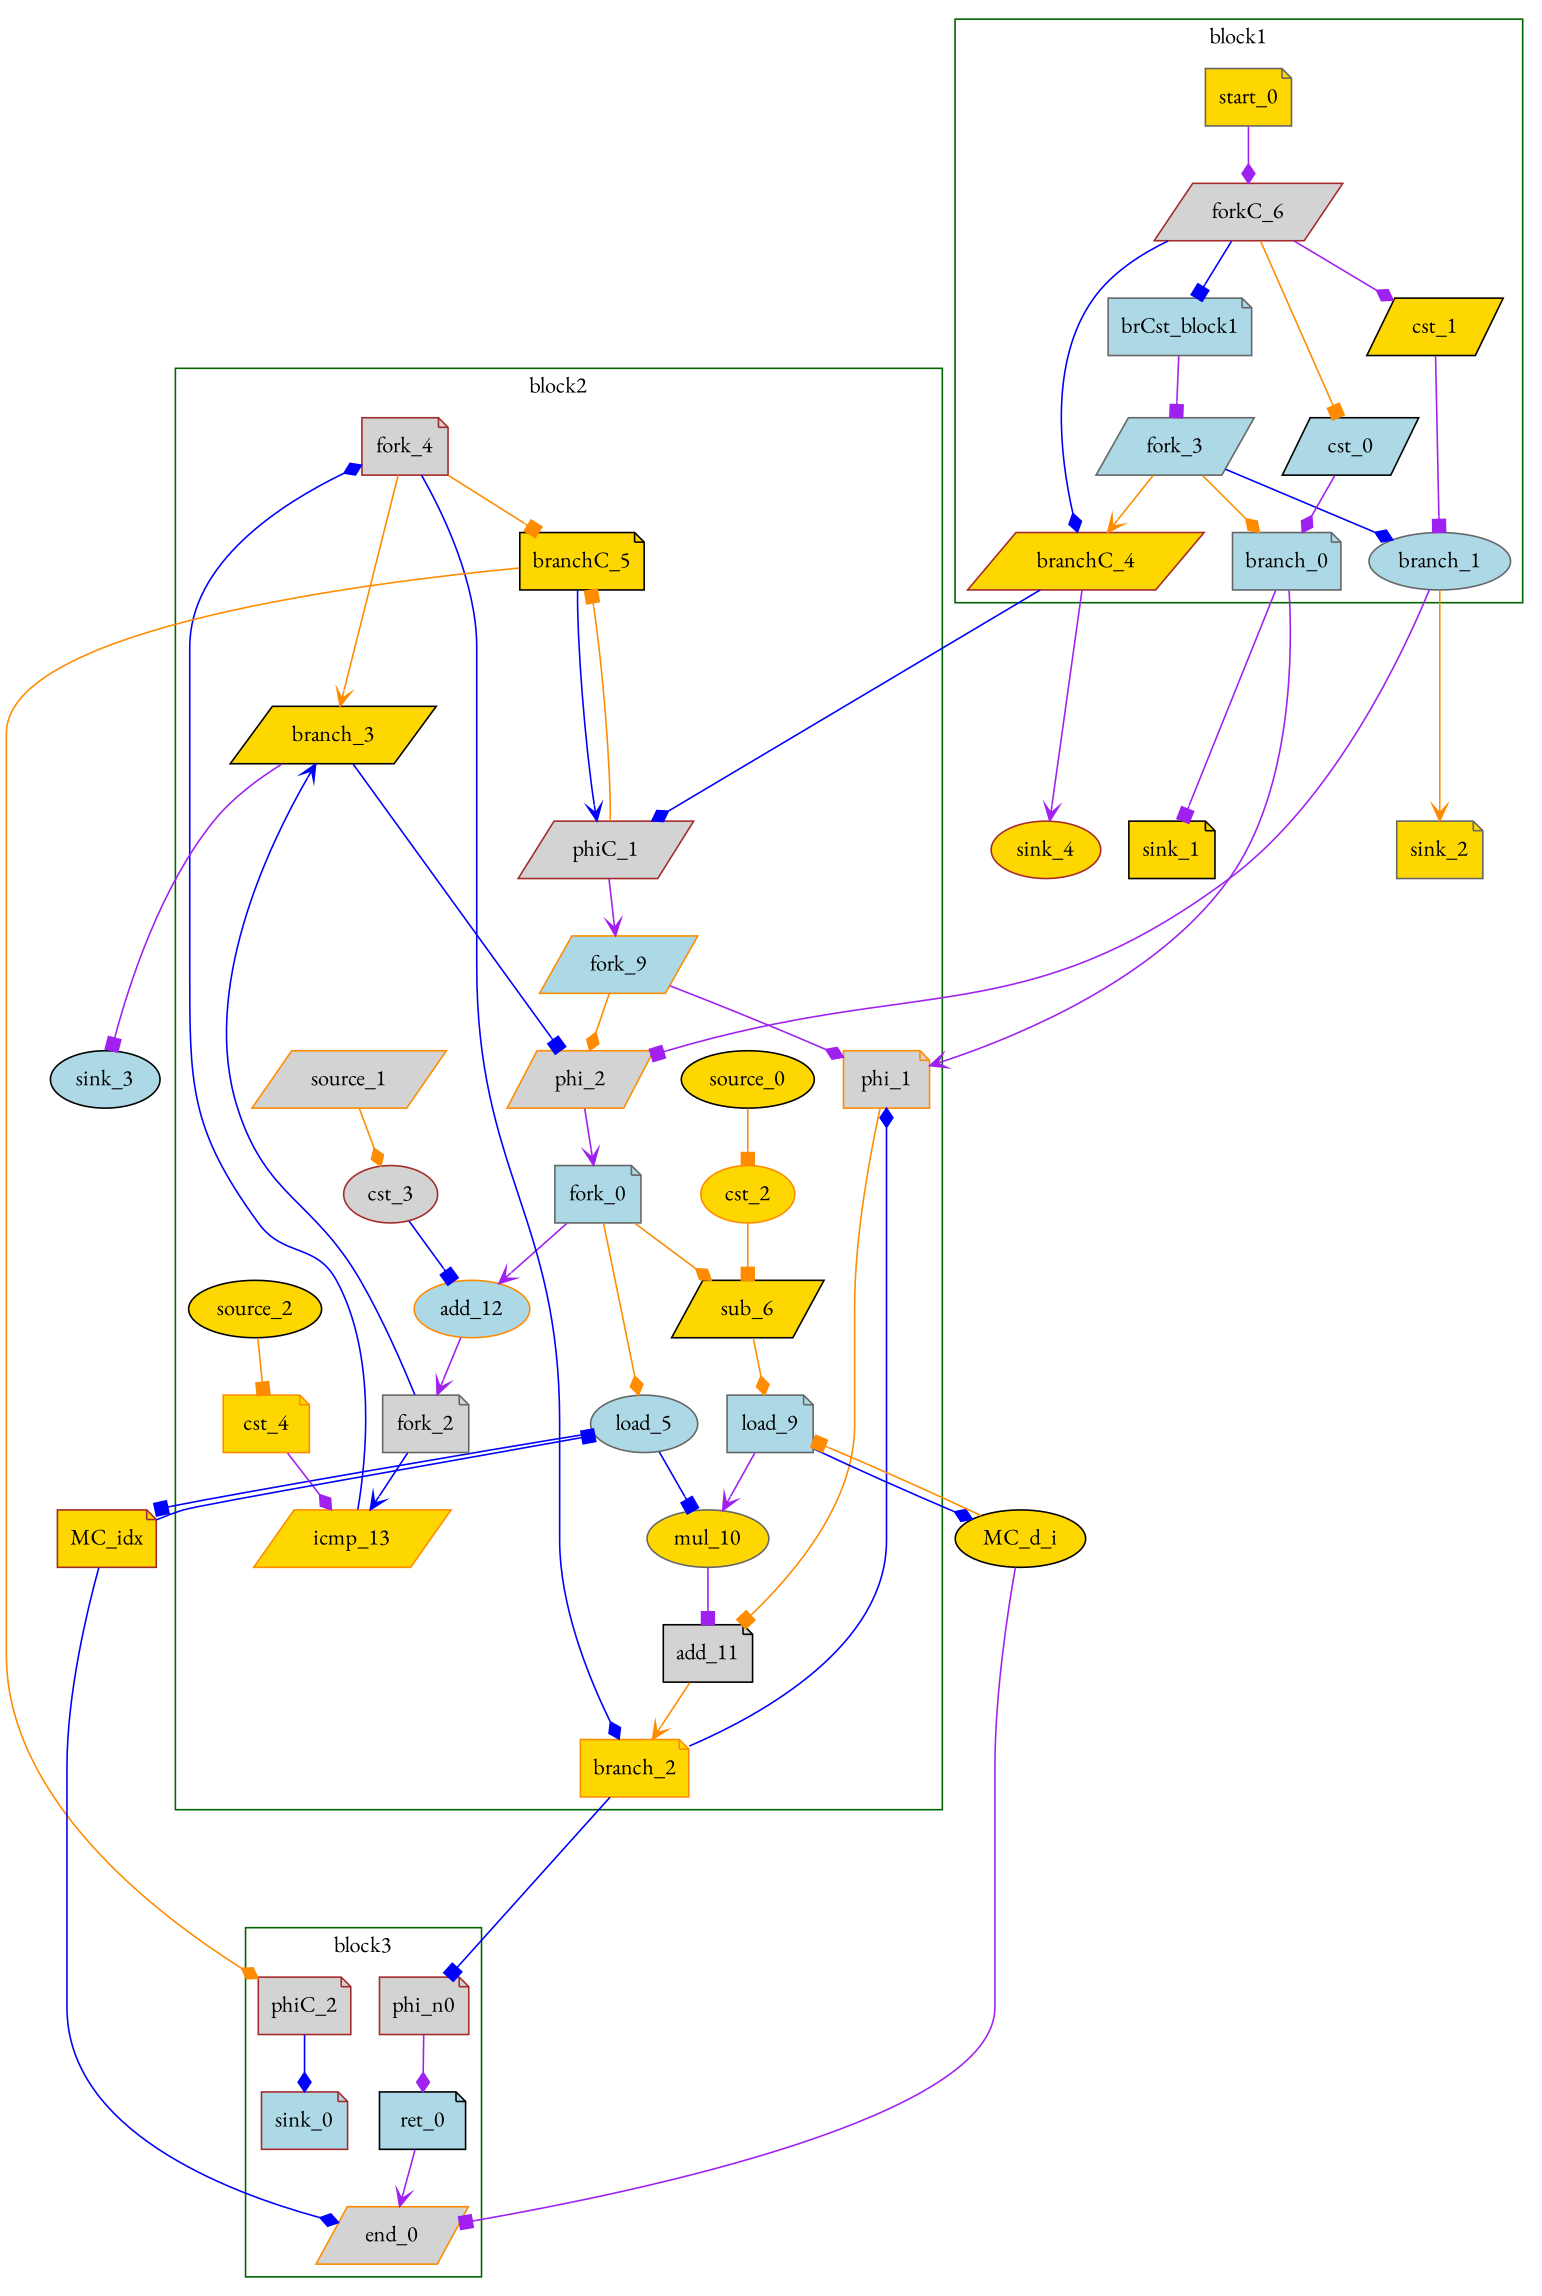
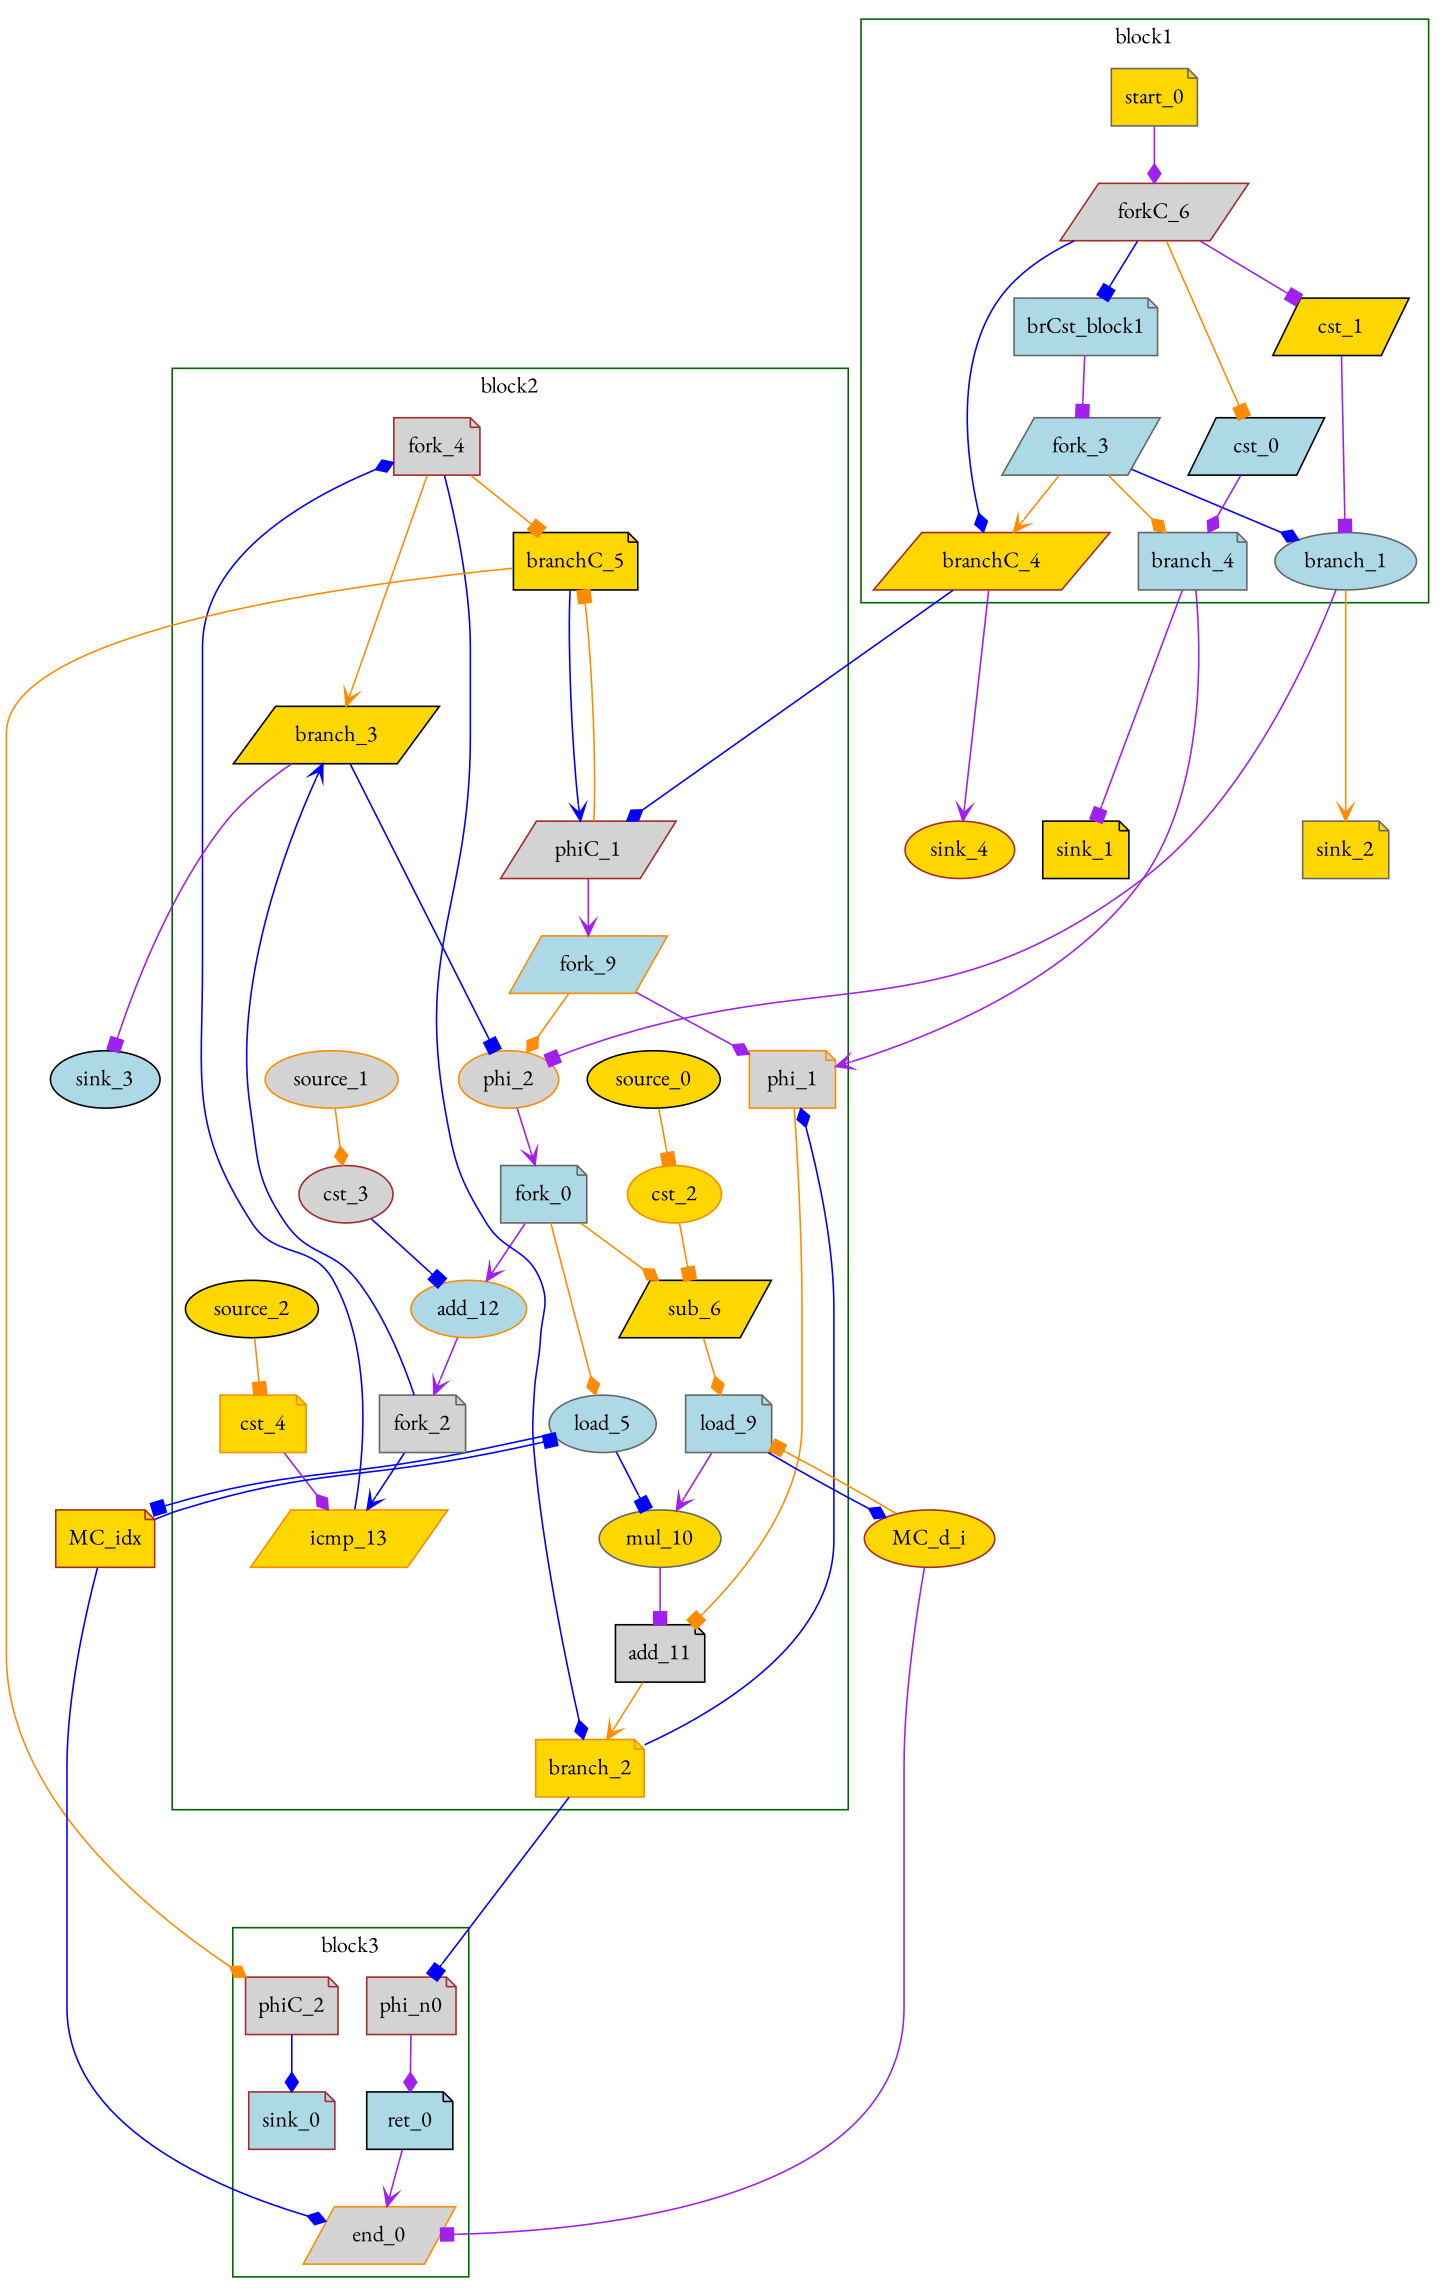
edge "forkC_6" -> "cst_1": arrowhead diamond -> box
node "branch_0": label "branch_0" -> "branch_4"
node "source_1": shape parallelogram -> ellipse
node "phi_2": shape parallelogram -> ellipse
node "MC_d_i": color black -> brown
